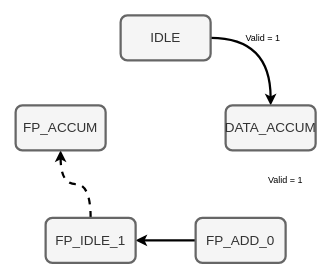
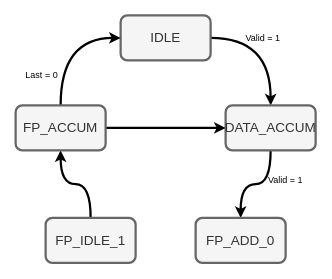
edge "FP_ACCUM" -> "IDLE": added
node "Last = 0": added
edge "FP_ACCUM" -> "DATA_ACCUM": added
edge "DATA_ACCUM" -> "FP_ADD_0": added
edge "FP_IDLE_1" -> "FP_ACCUM": style dashed -> solid
edge "FP_ADD_0" -> "FP_IDLE_1": removed
